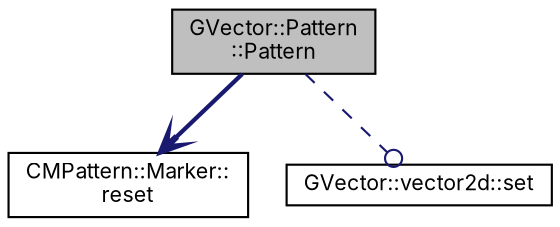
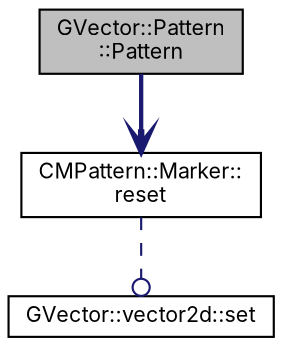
edge "GVector::Pattern ::Pattern" -> "GVector::vector2d::set": now "CMPattern::Marker:: reset" -> "GVector::vector2d::set"
